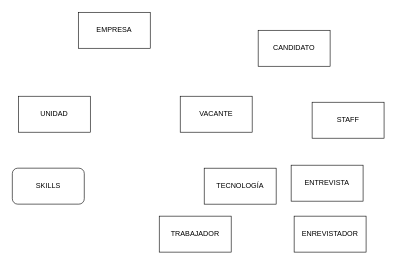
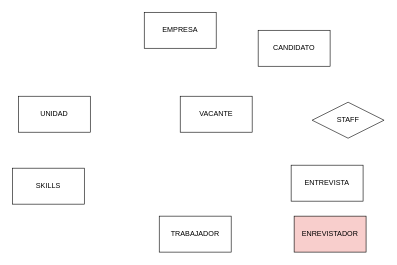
node "EMPRESA": moved (114, 30) -> (180, 30)
node "STAFF": shape rectangle -> diamond
node "SKILLS": shape rounded rectangle -> rectangle
node "TECNOLOGÍA": removed
node "ENREVISTADOR": fillcolor #ffffff -> #f8cecc
